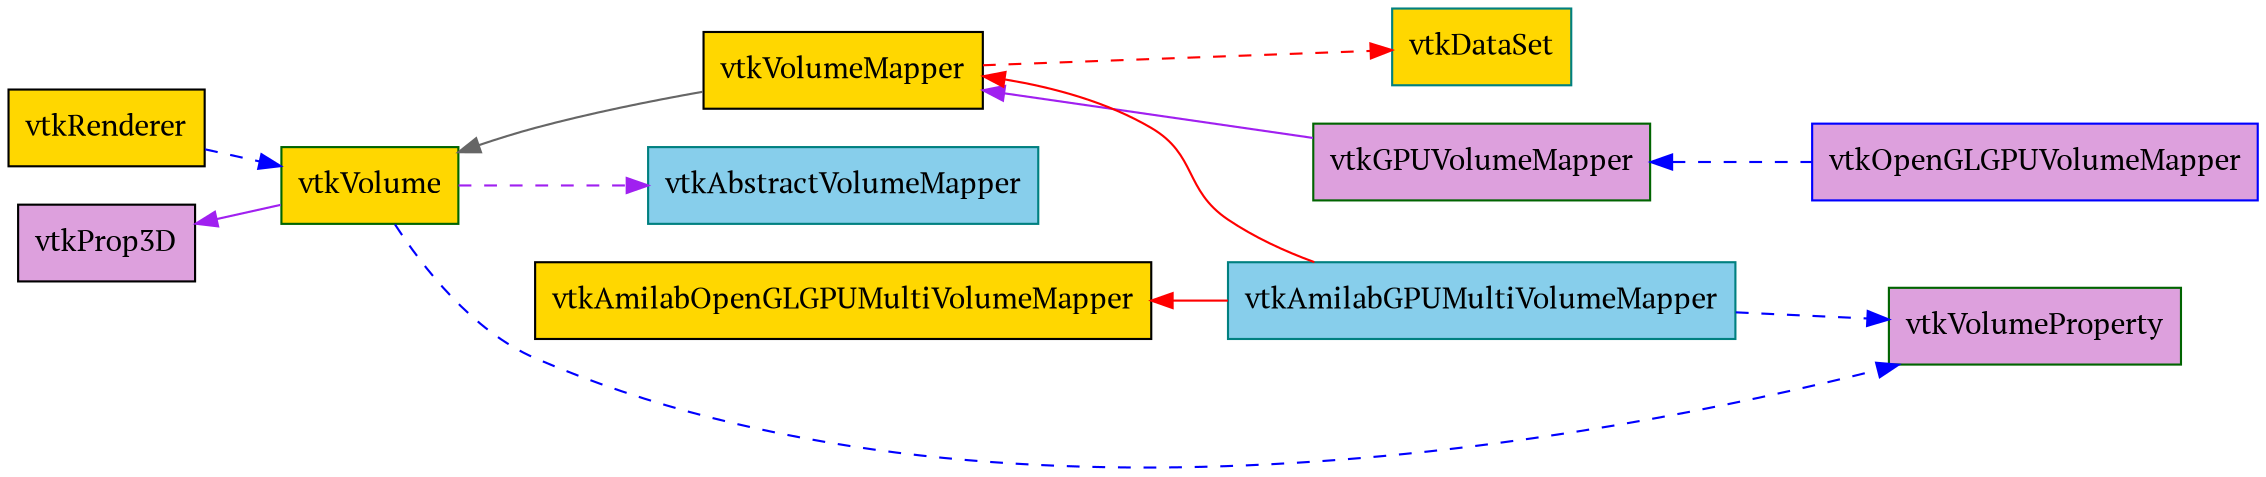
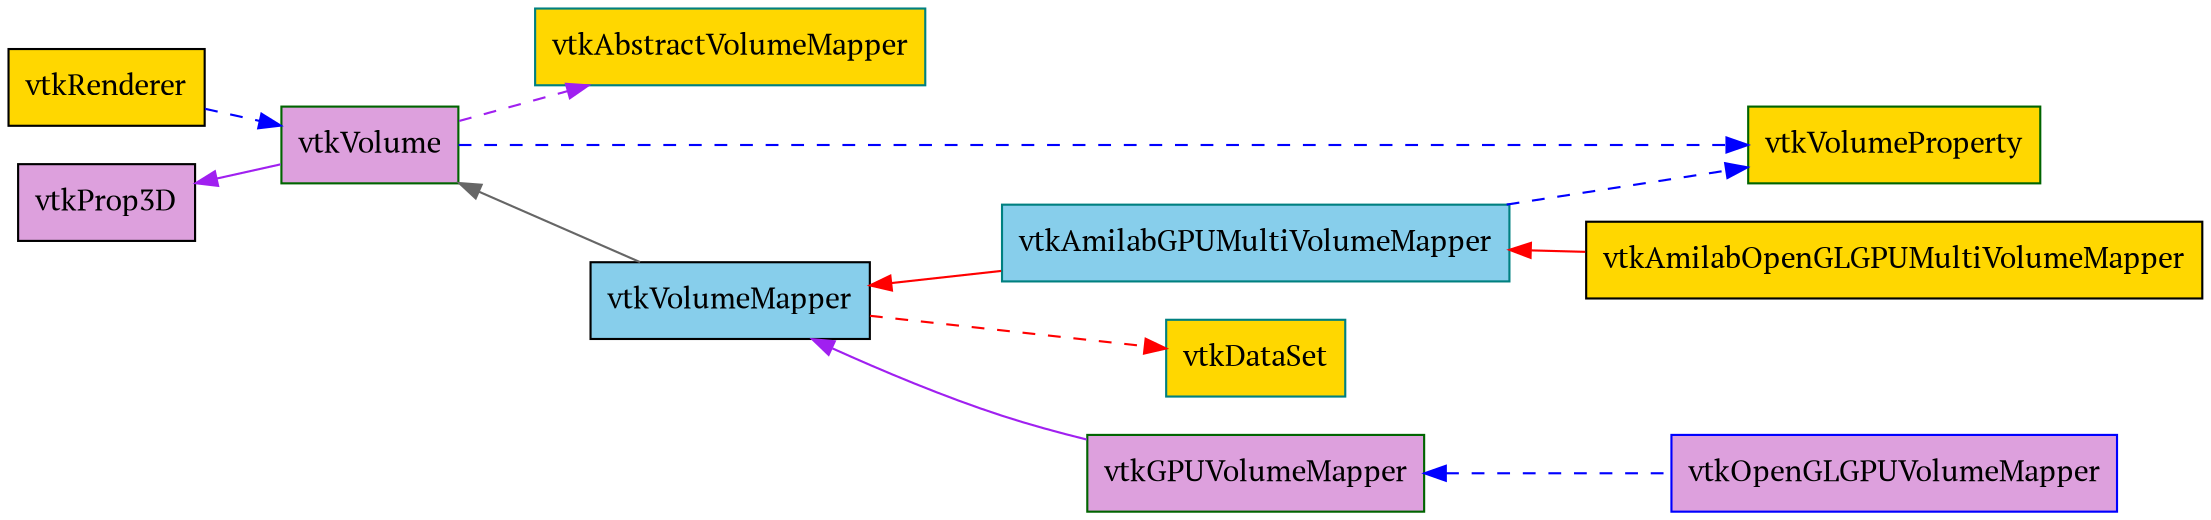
node "vtkVolumeMapper": fillcolor gold -> skyblue
node "vtkVolume": fillcolor gold -> plum
node "vtkAbstractVolumeMapper": fillcolor skyblue -> gold
edge "vtkAmilabGPUMultiVolumeMapper" -> "vtkAmilabOpenGLGPUMultiVolumeMapper": reversed
node "vtkVolumeProperty": fillcolor plum -> gold
